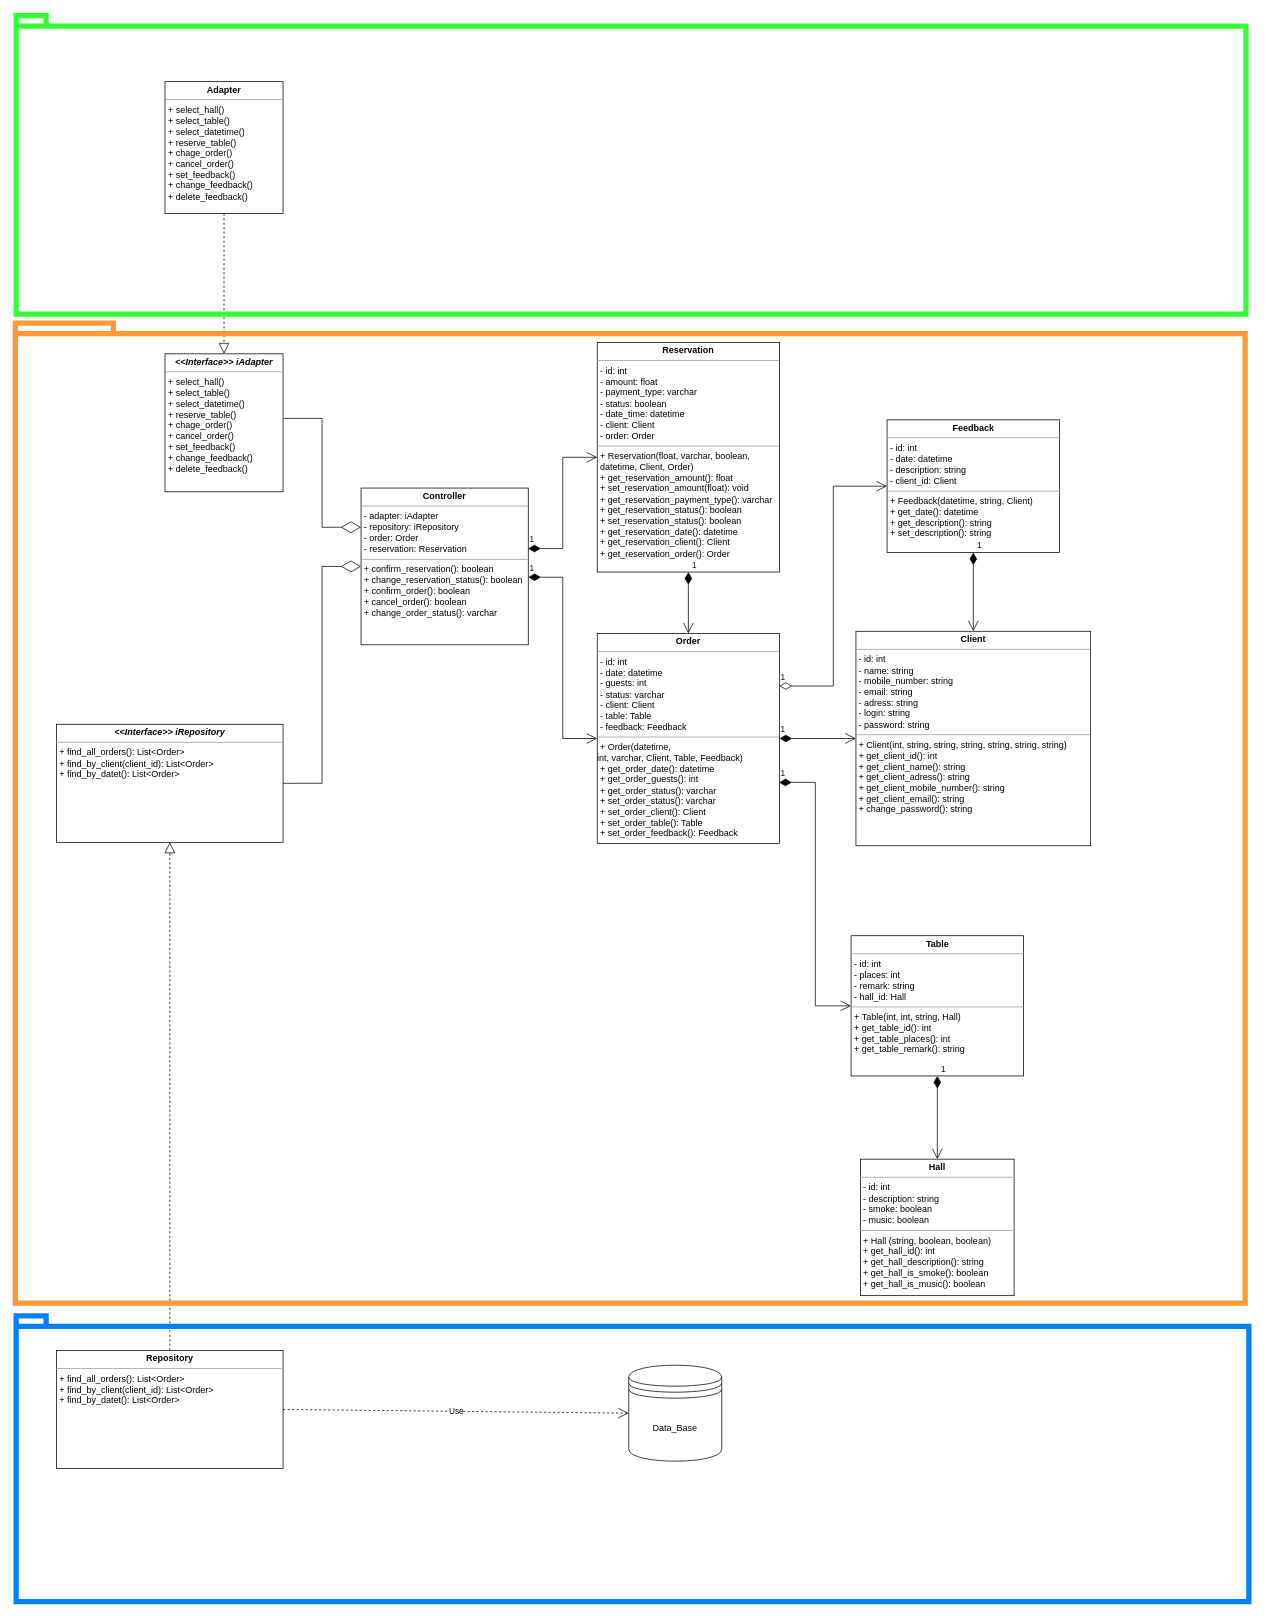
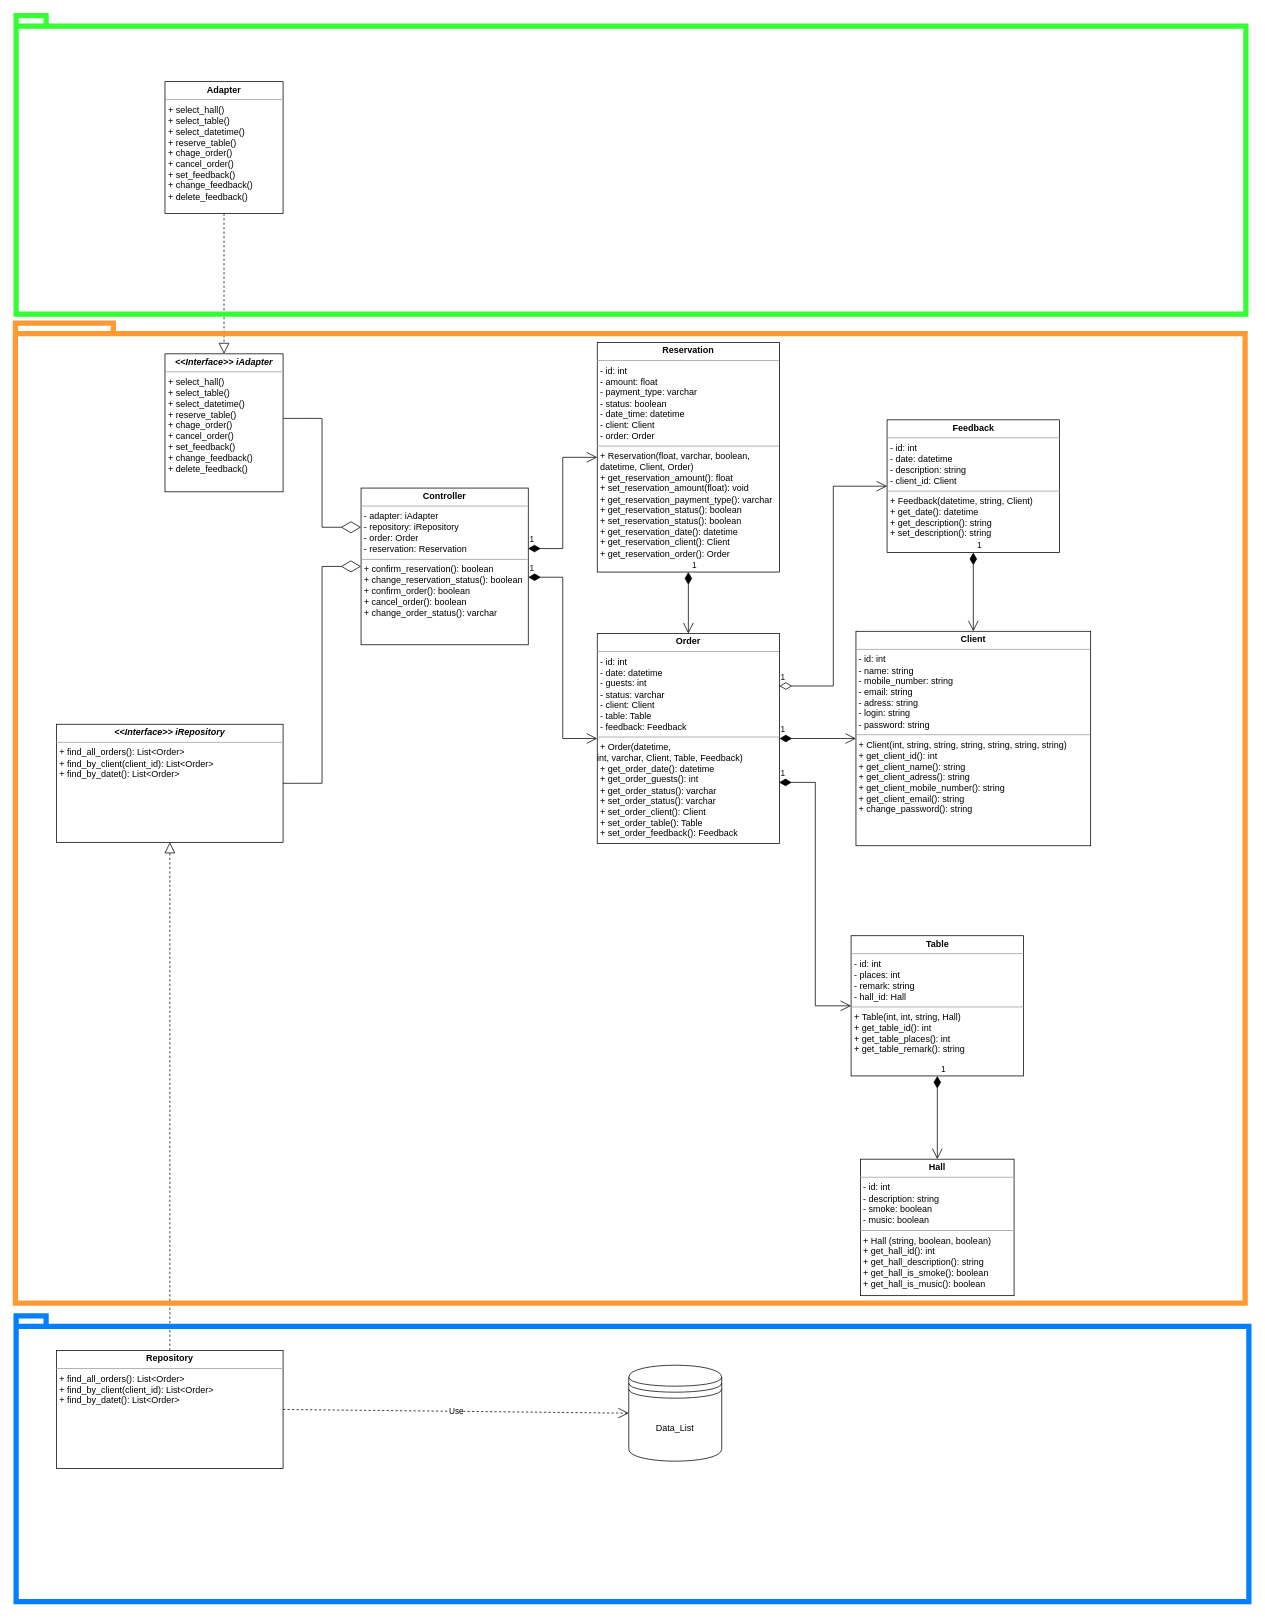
node "Data_Base": label "Data_Base" -> "Data_List"
